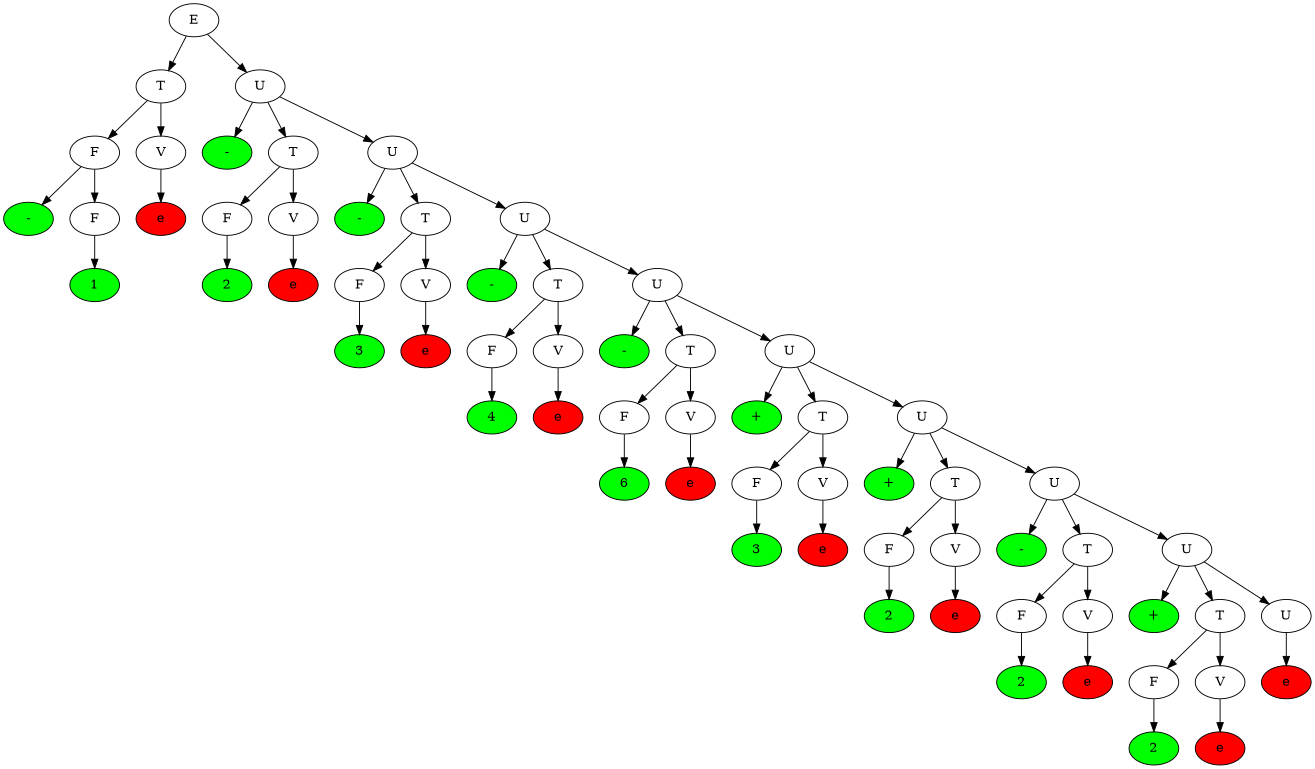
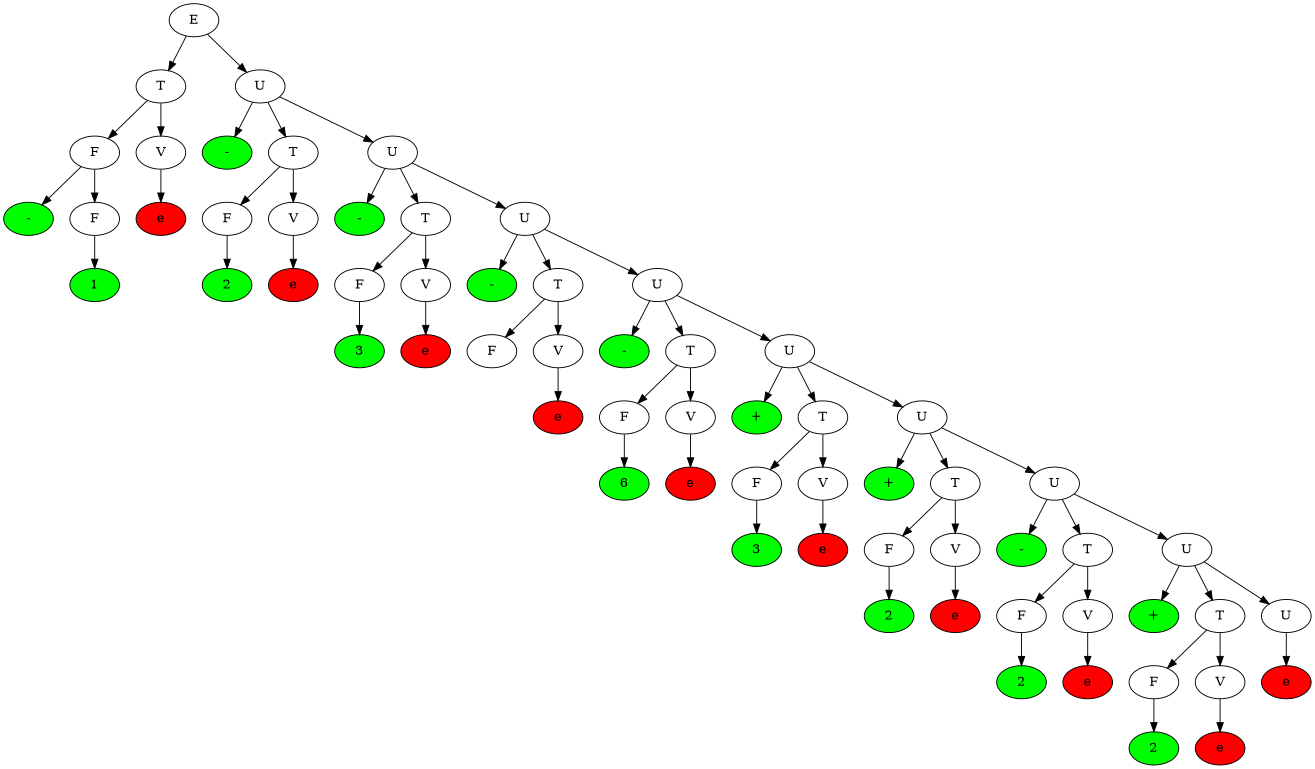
node "4": removed
